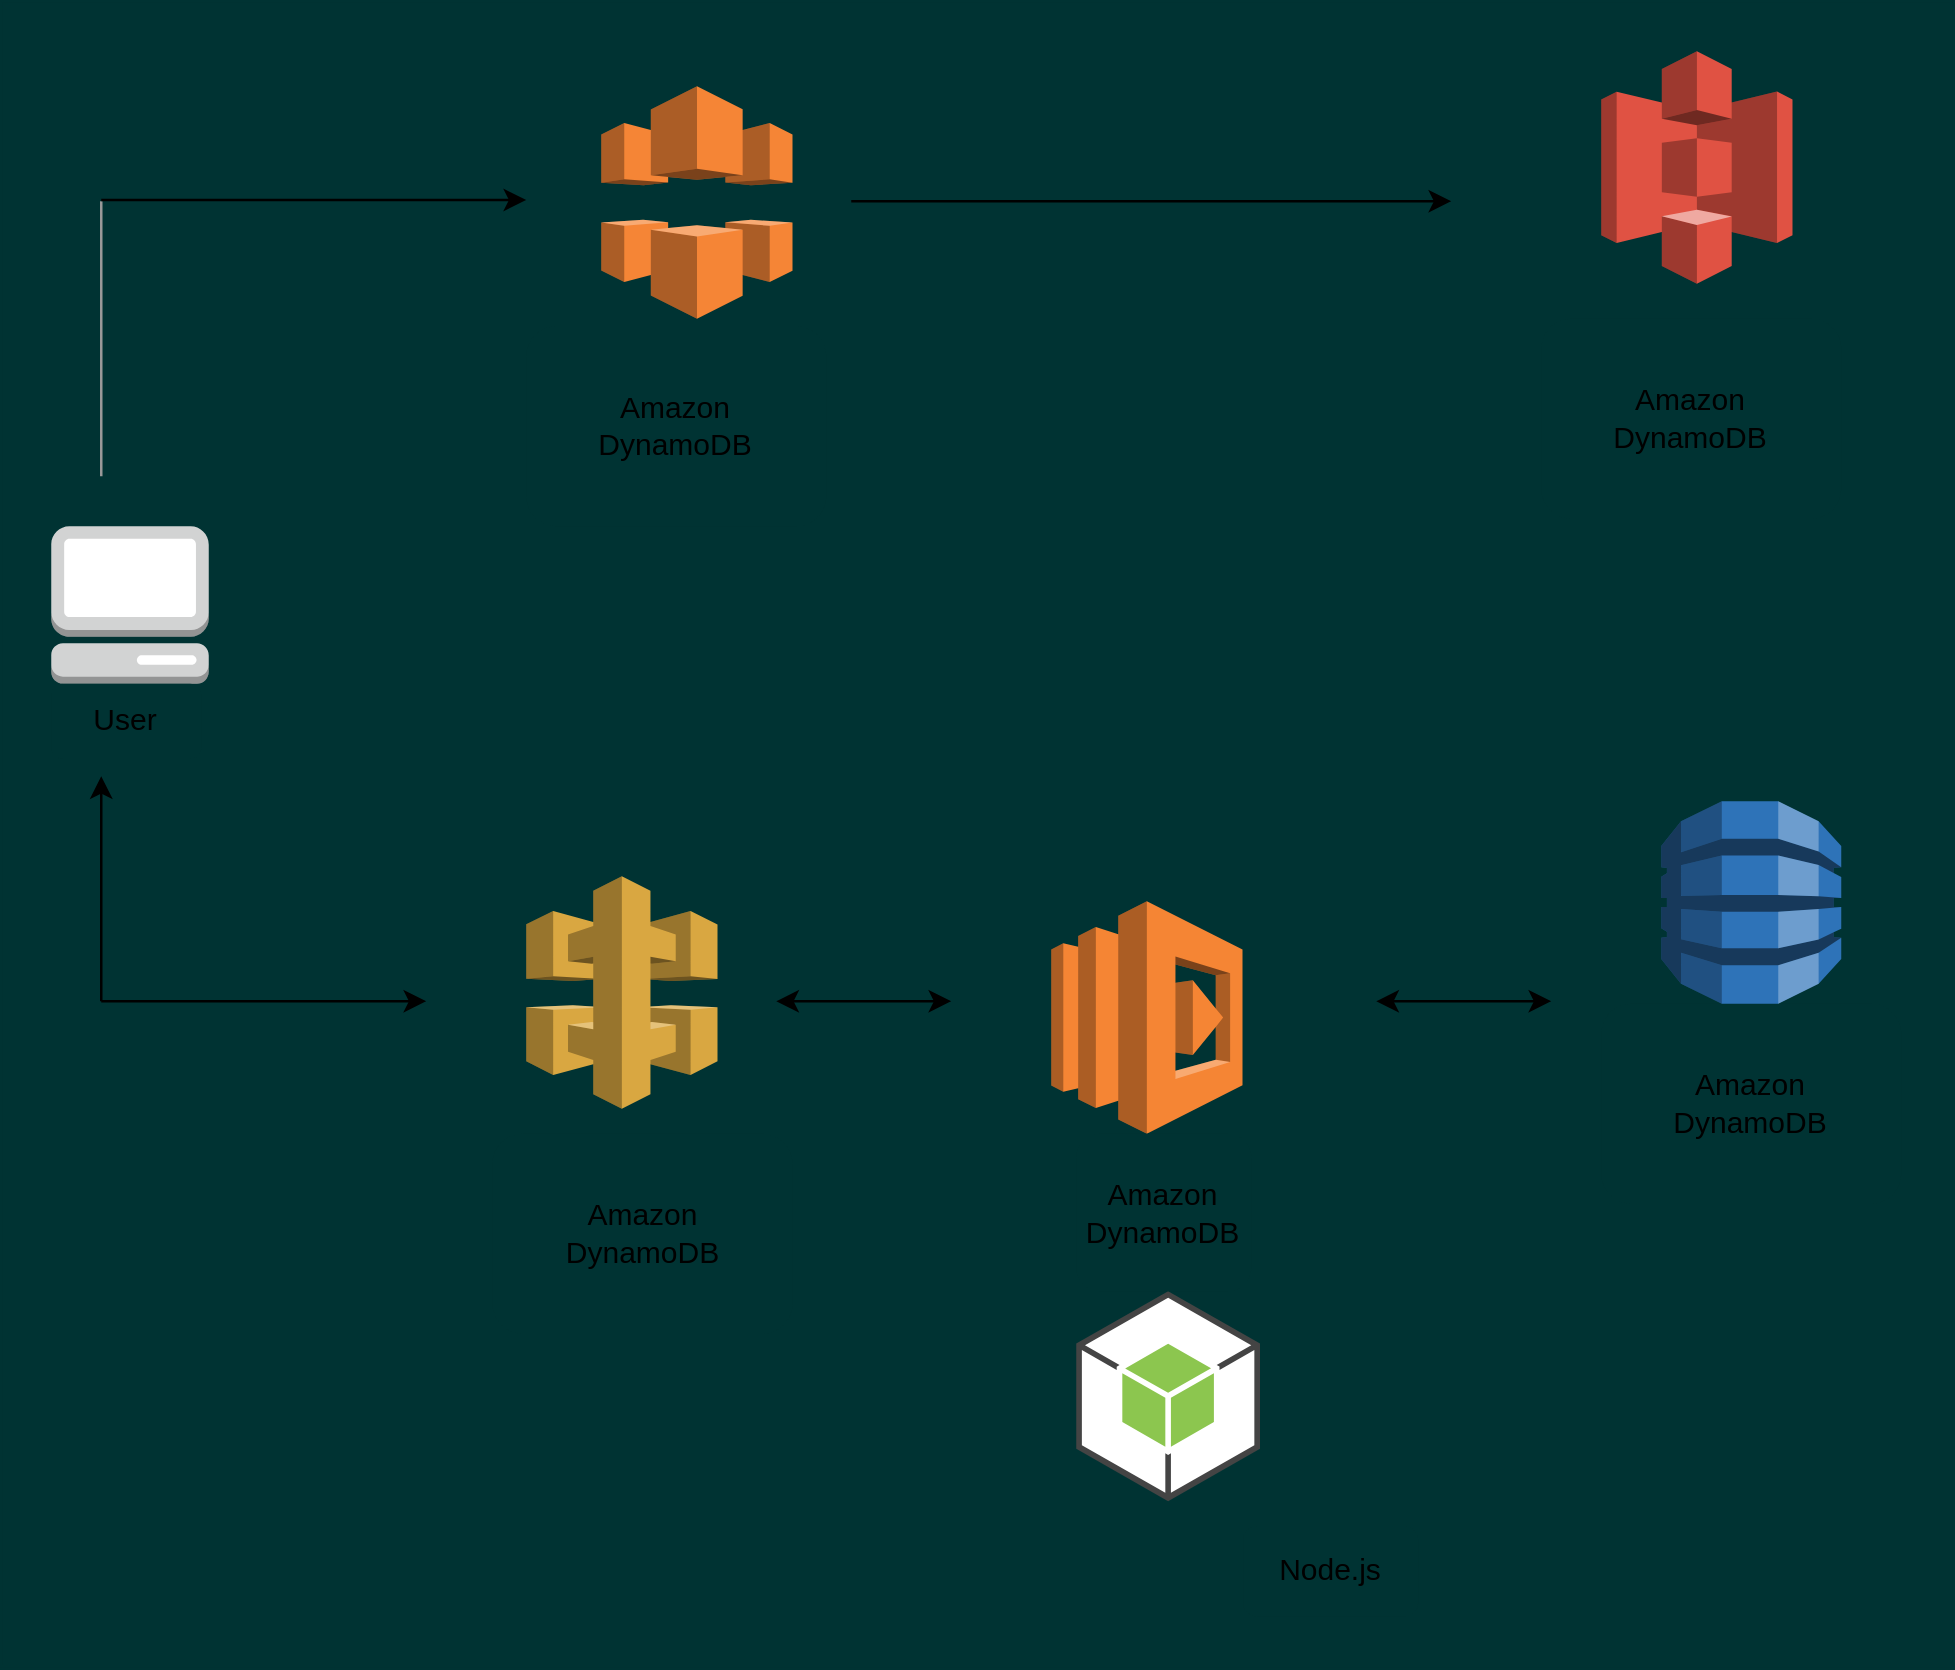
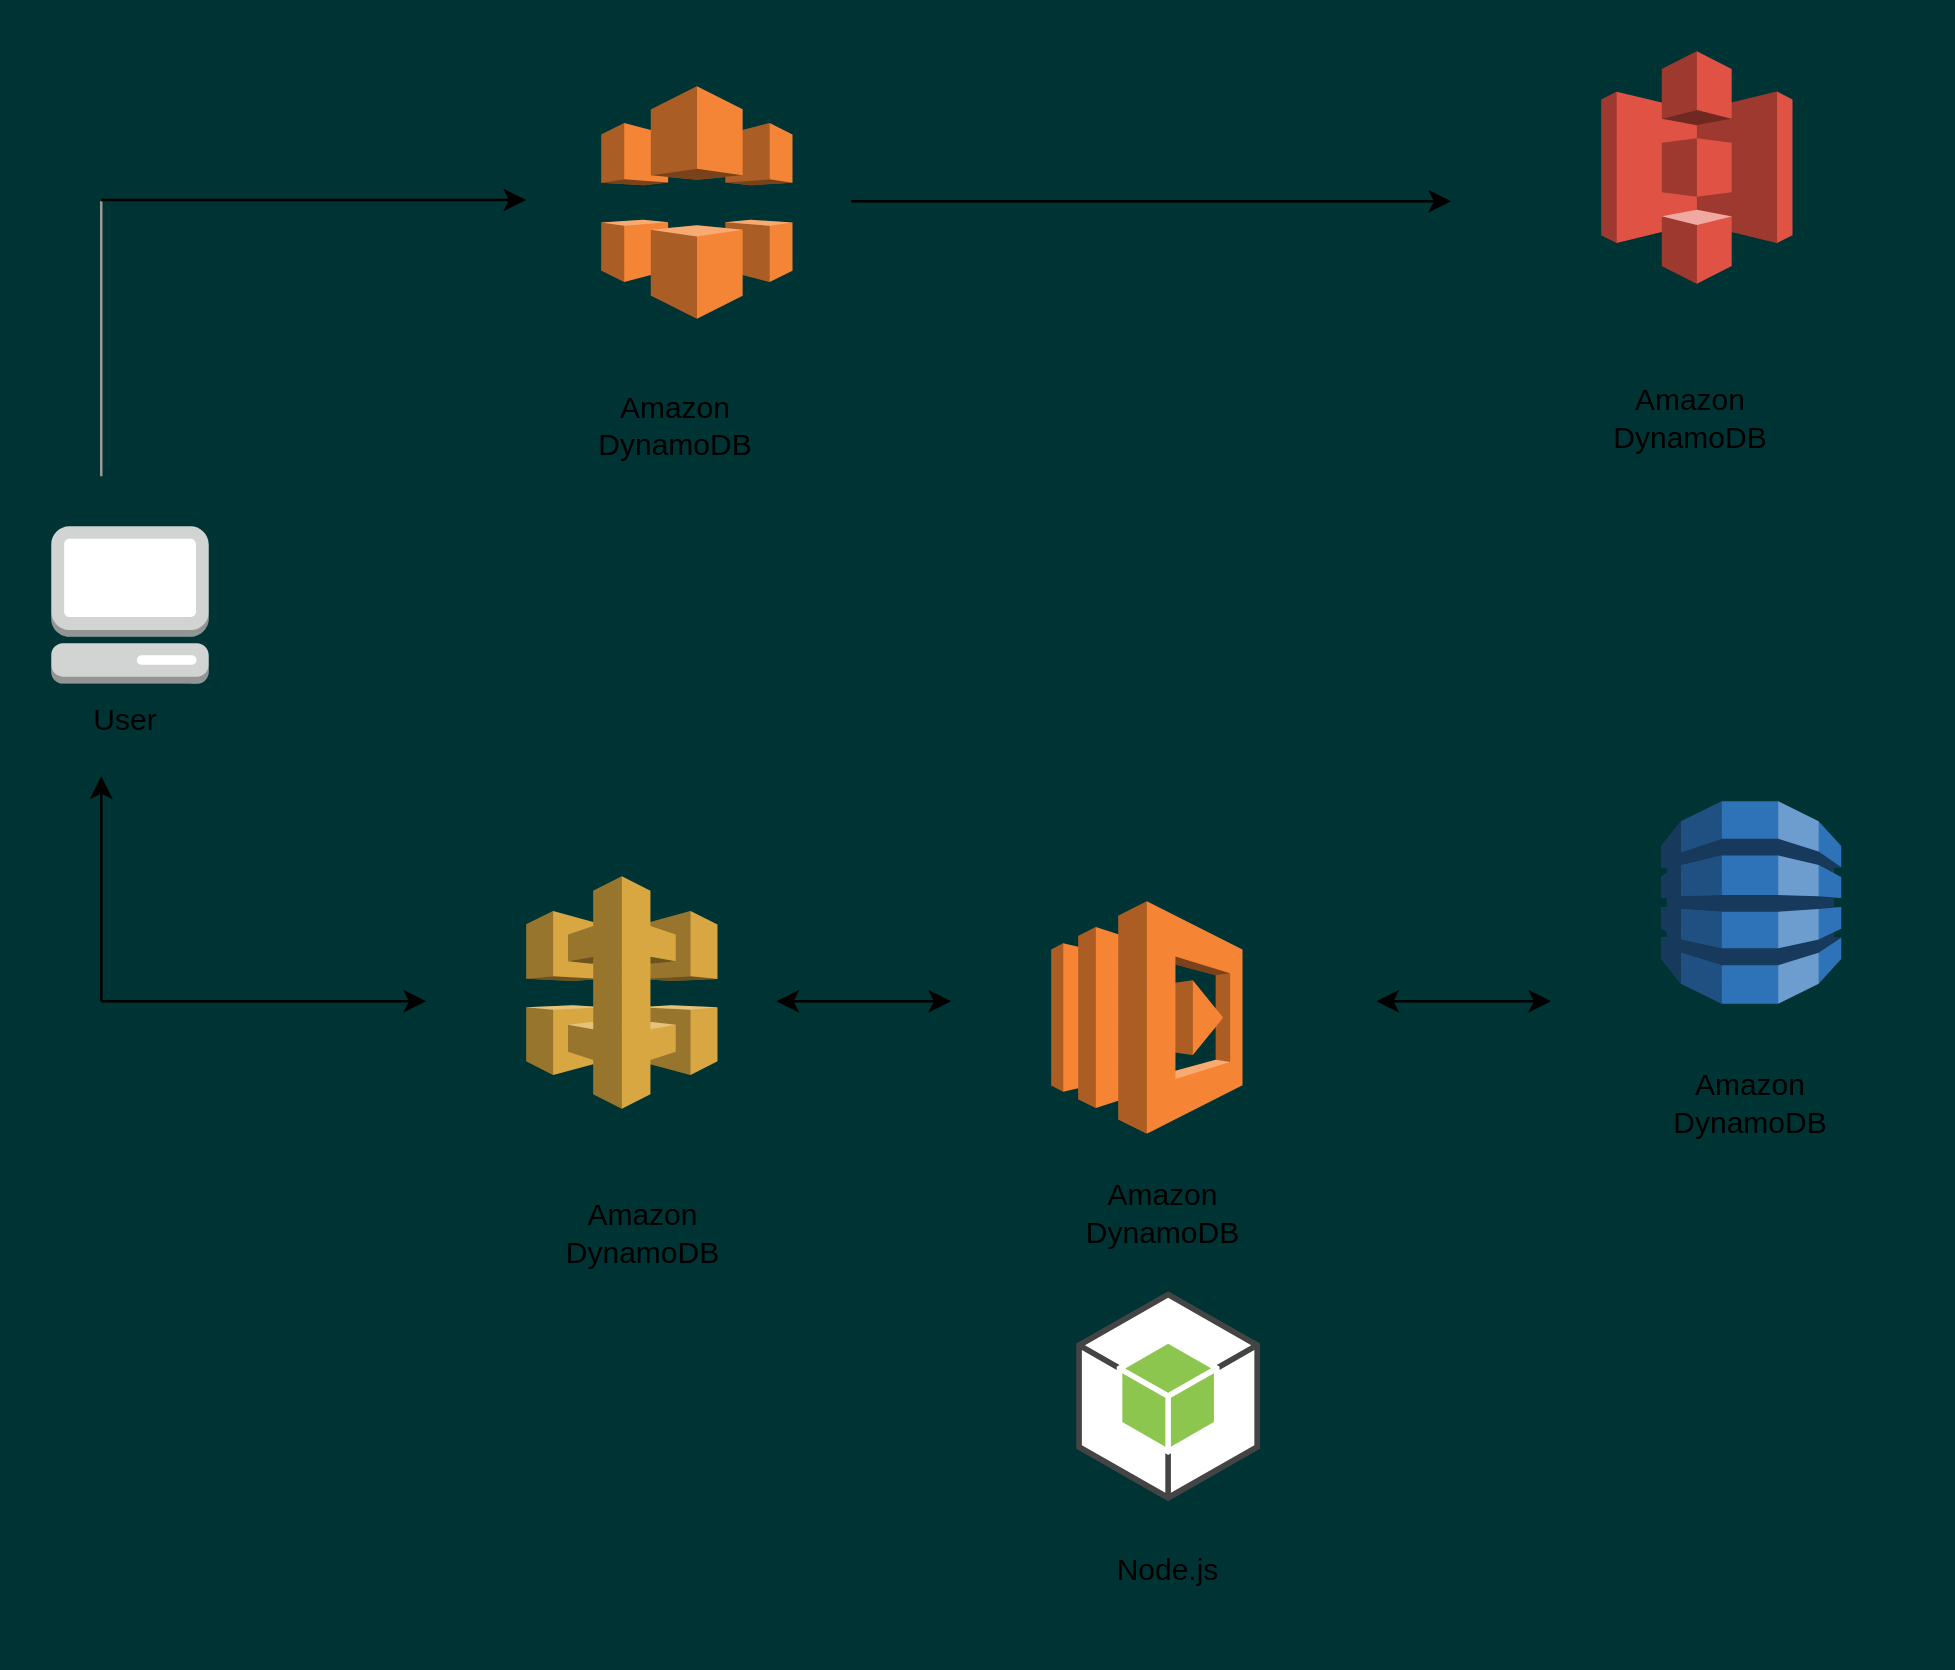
node "Node.js": moved (1331, 1571) -> (1168, 1571)
